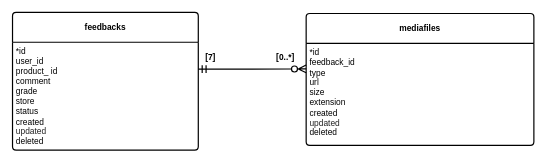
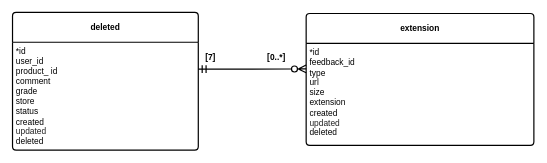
node "feedbacks": label "feedbacks" -> "deleted"
node "mediafiles": label "mediafiles" -> "extension"
node "[0..*]": moved (285, 57) -> (276, 57)
